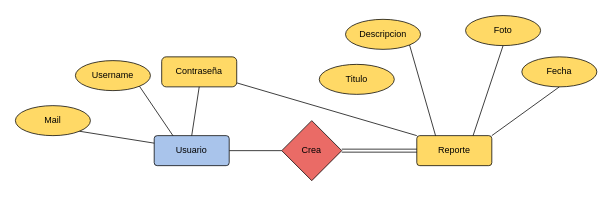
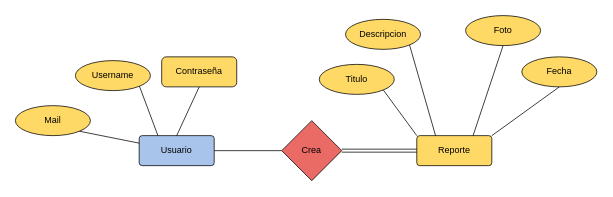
edge "Contraseña" -- "Reporte": now "Titulo" -- "Reporte"
node "Usuario": moved (192, 150) -> (177, 150)
